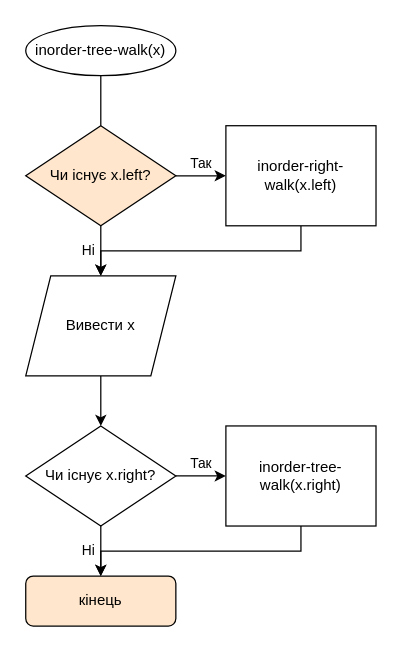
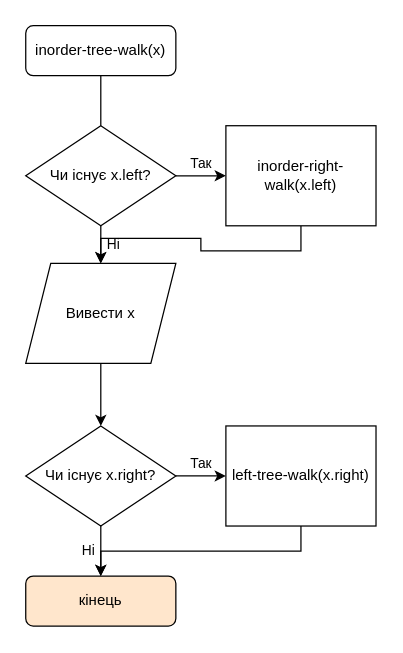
node "inorder-tree-walk(x)": shape ellipse -> rounded rectangle
node "Чи існує x.left?": fillcolor #ffe6cc -> #ffffff
node "Вивести x": moved (101, 326) -> (101, 313)
node "inorder-tree-walk(x.right)": label "inorder-tree-walk(x.right)" -> "left-tree-walk(x.right)"
